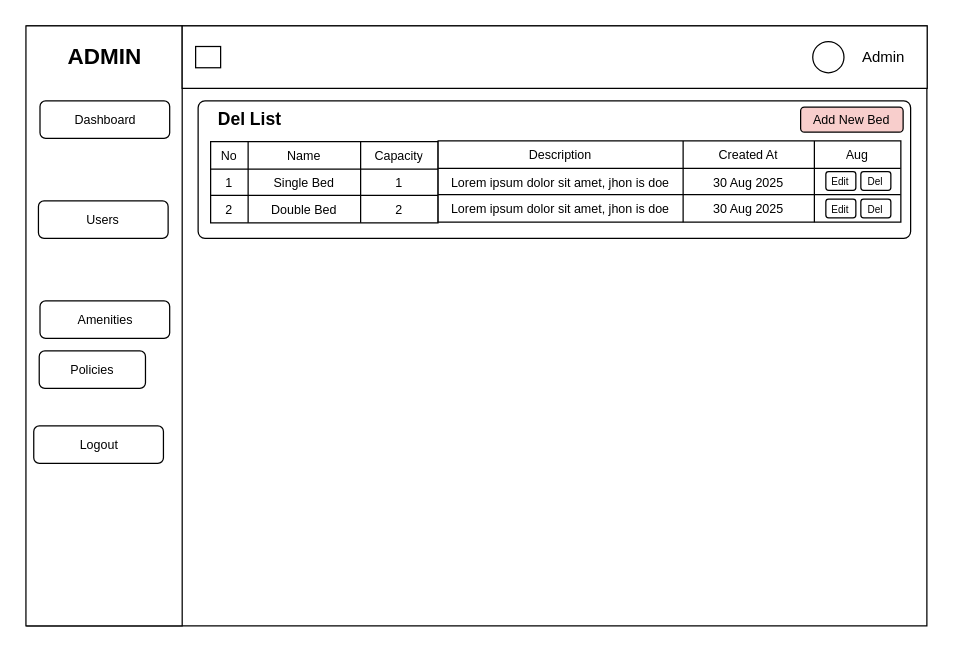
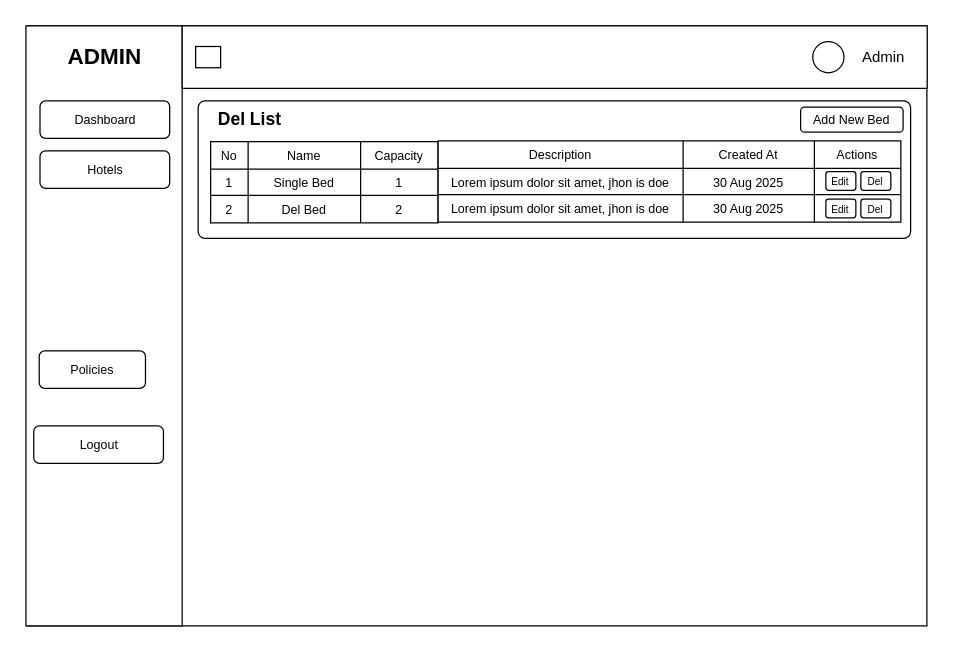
node "Add New Bed": fillcolor #f8cecc -> #ffffff
node "Aug": label "Aug" -> "Actions"
node "Hotels": added
node "Double Bed": label "Double Bed" -> "Del Bed"
node "Users": removed
node "Amenities": removed
